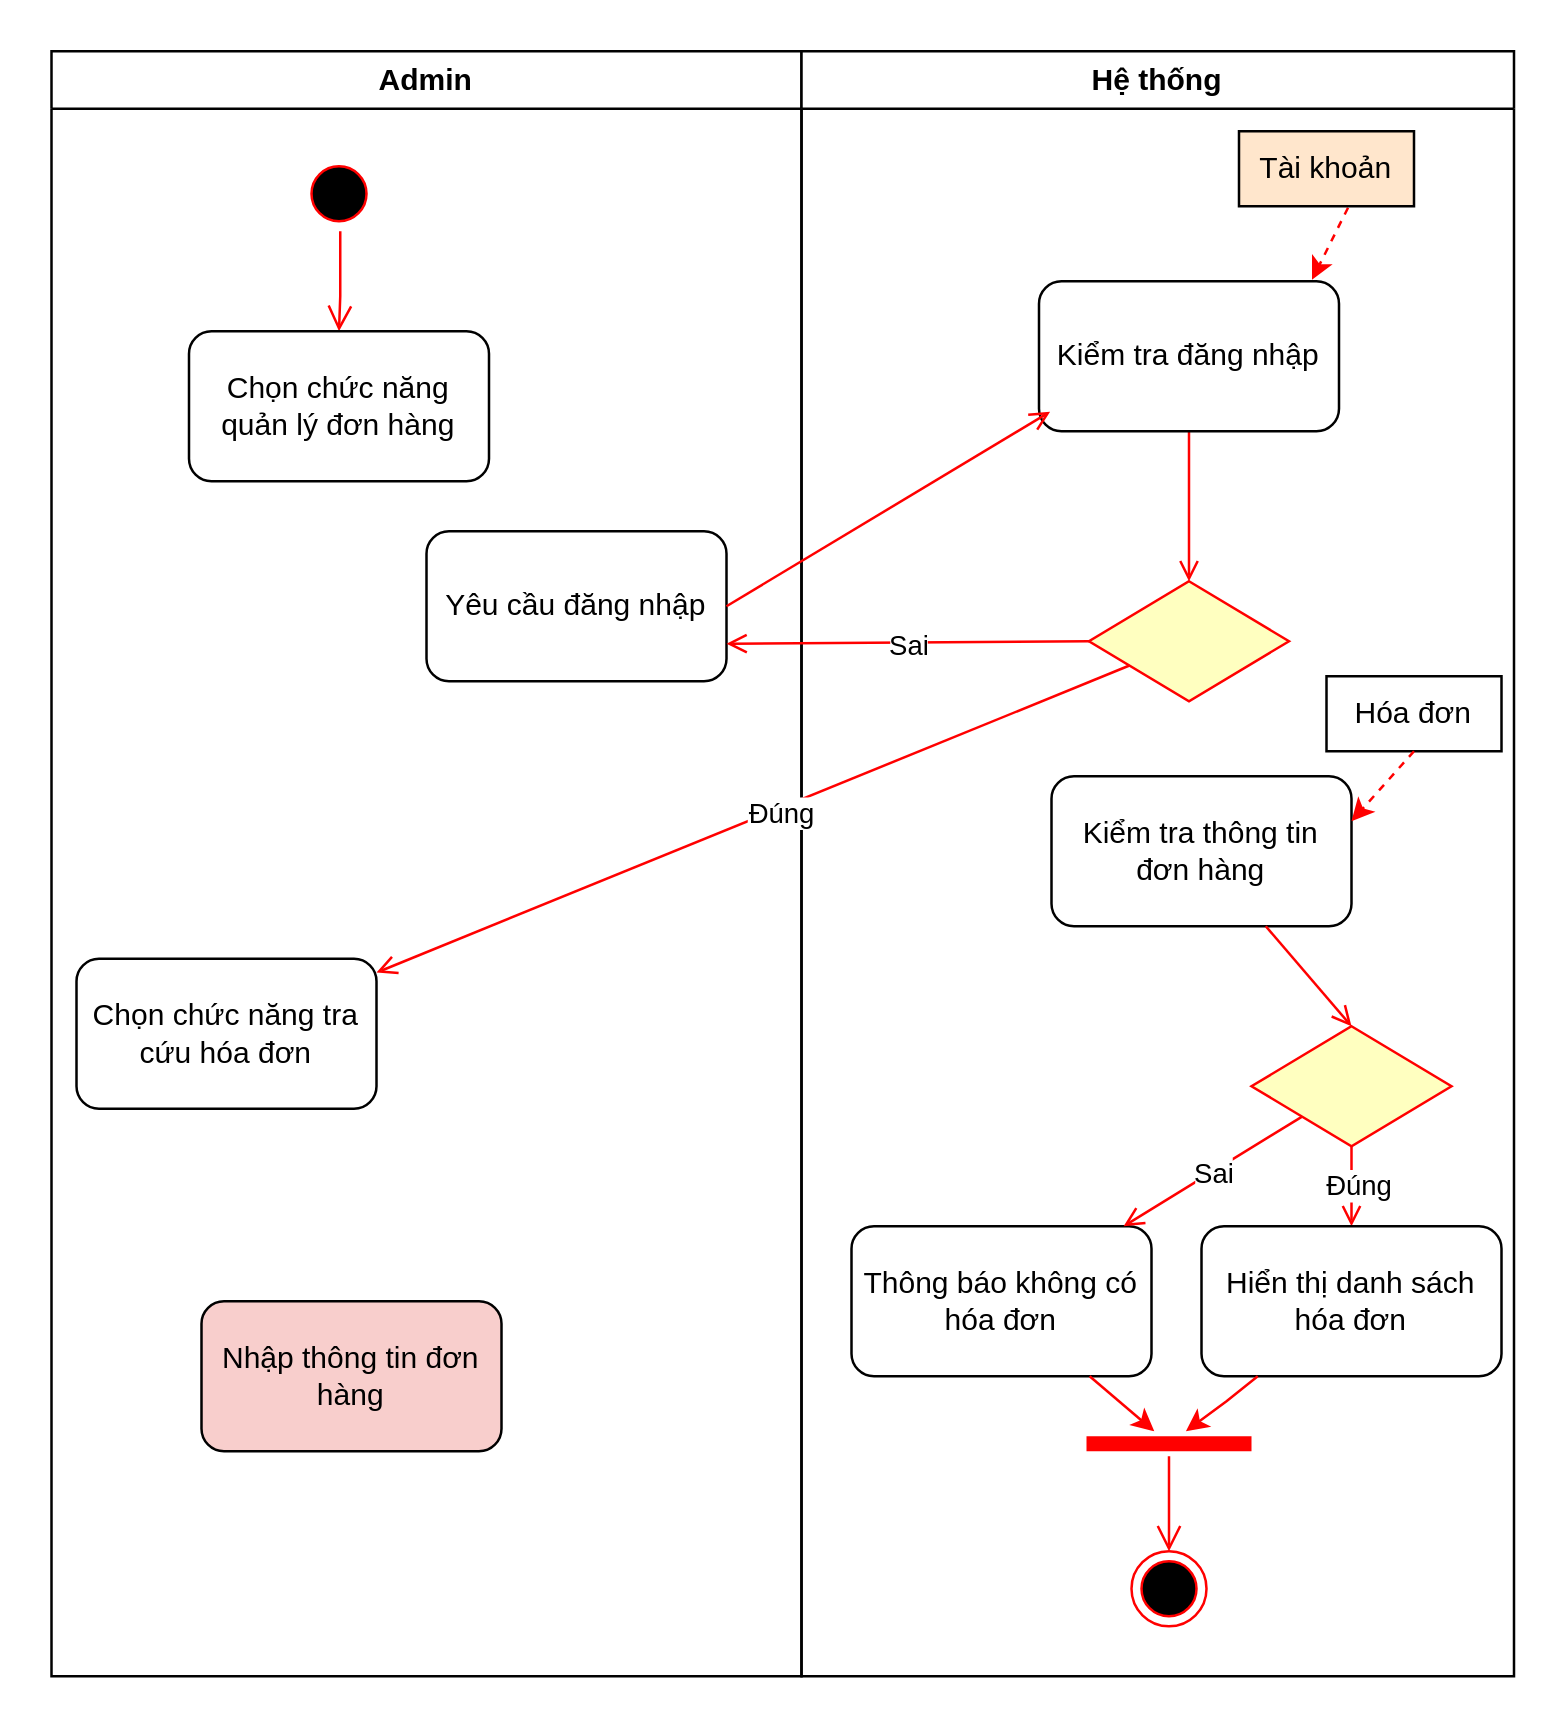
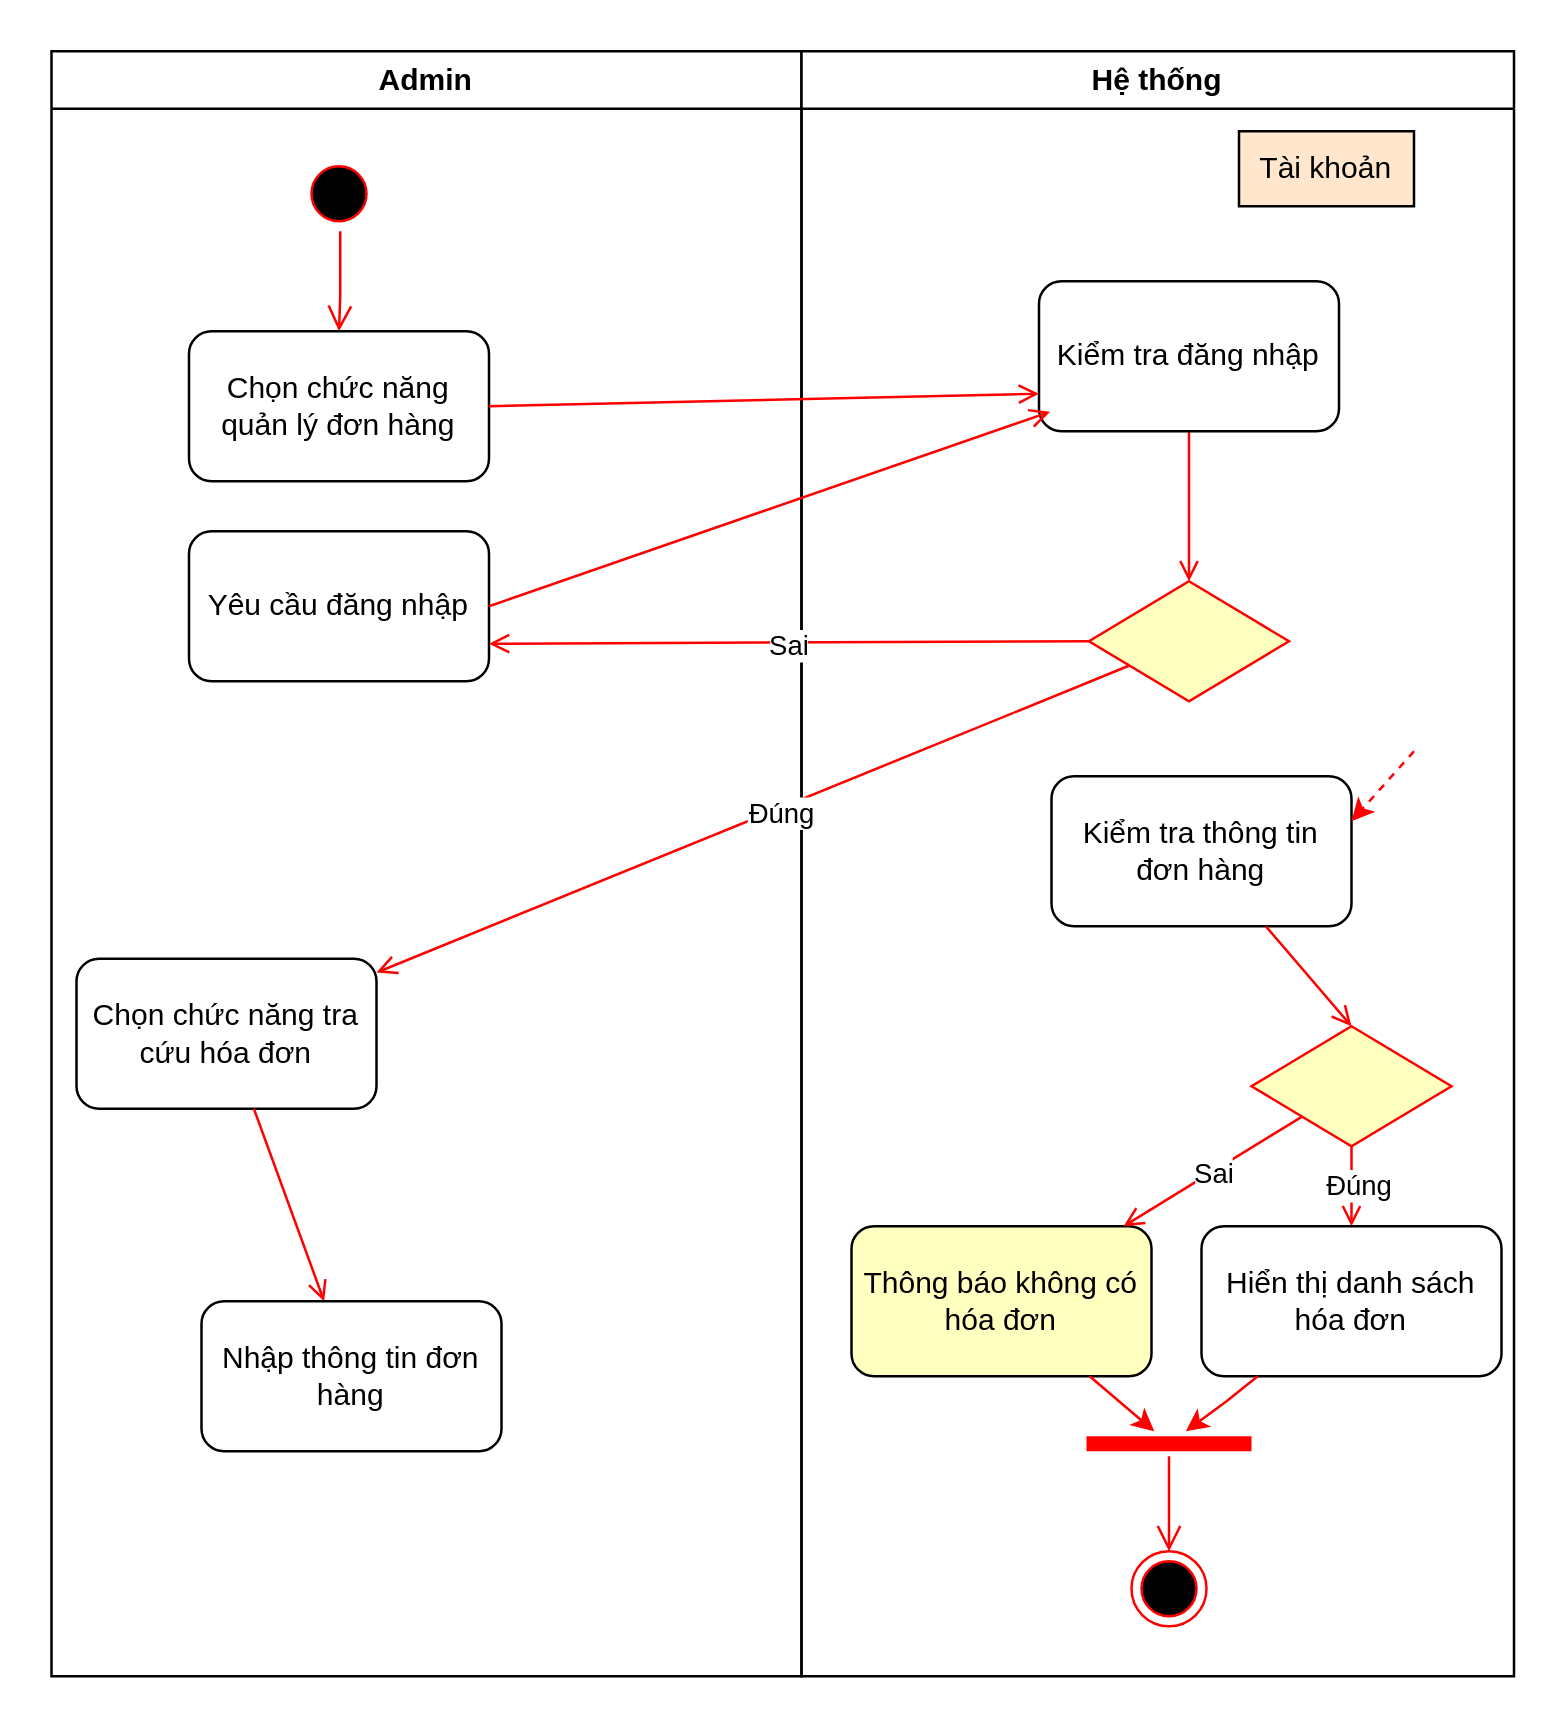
edge "Tài khoản" -> "Kiểm tra đăng nhập": removed
edge "Chọn chức năng quản lý đơn hàng" -> "Kiểm tra đăng nhập": added
node "Yêu cầu đăng nhập": moved (576, 606) -> (339, 606)
node "Hóa đơn": removed
edge "Chọn chức năng tra cứu hóa đơn" -> "Nhập thông tin đơn hàng": added
node "Thông báo không có hóa đơn": fillcolor #ffffff -> #ffffc0
node "Nhập thông tin đơn hàng": fillcolor #f8cecc -> #ffffff
